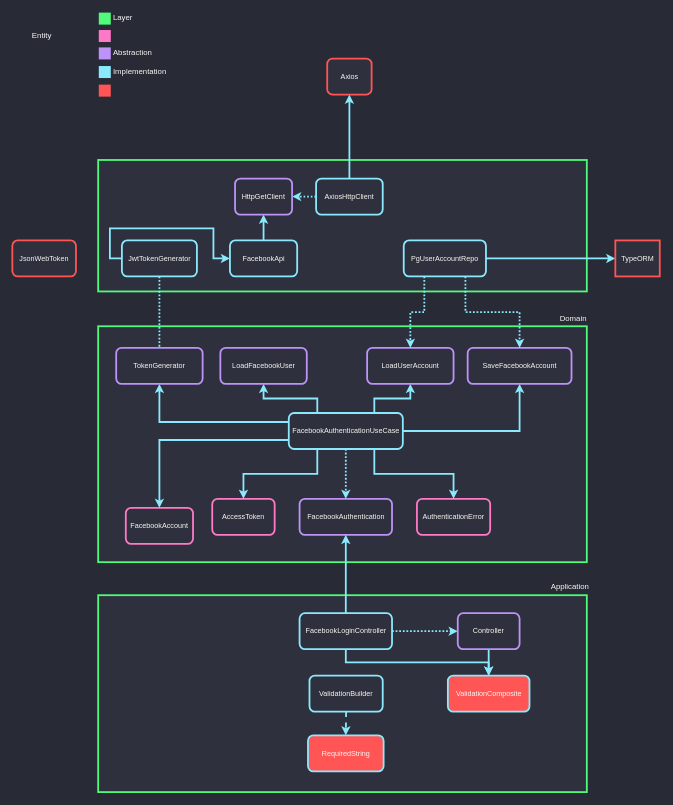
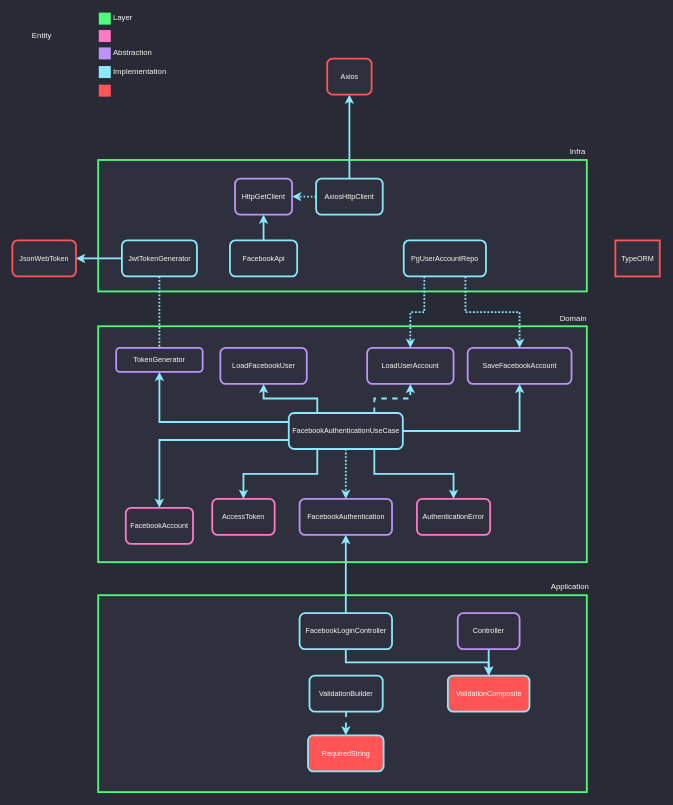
node "Infra": added
edge "JwtTokenGenerator" -> "FacebookApi": now "JwtTokenGenerator" -> "JsonWebToken"
edge "PgUserAccountRepo" -> "TypeORM": removed
node "TokenGenerator": size 86x36 -> 86x24
edge "FacebookAuthenticationUseCase" -> "LoadUserAccount": style solid -> dashed
edge "FacebookLoginController" -> "Controller": removed
